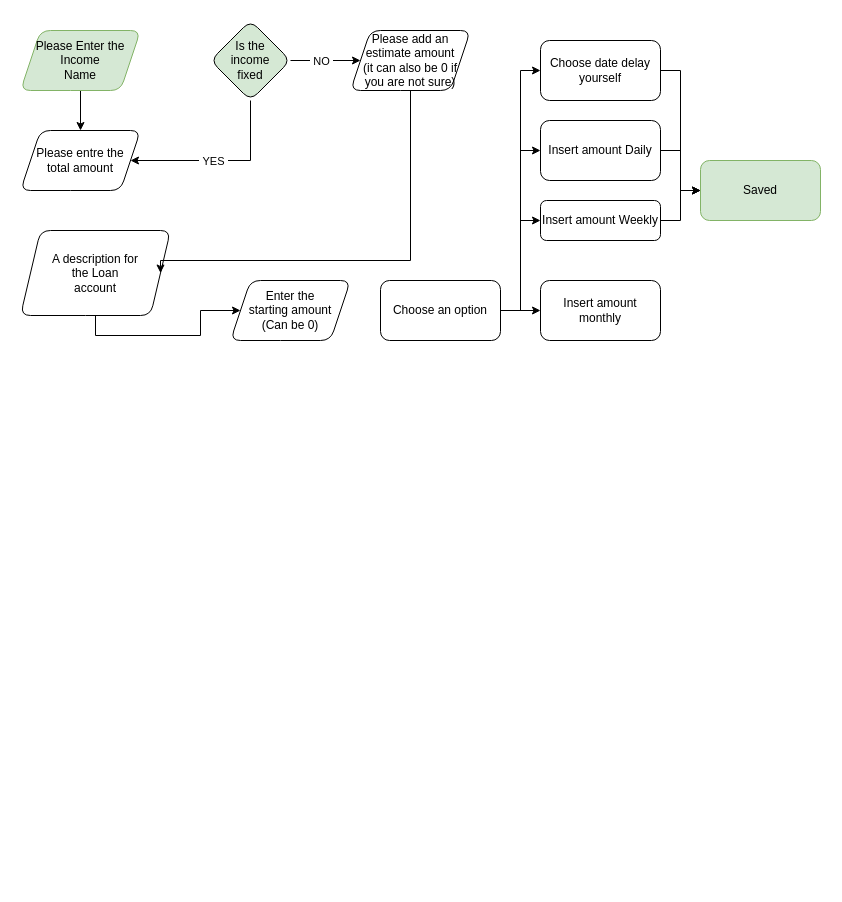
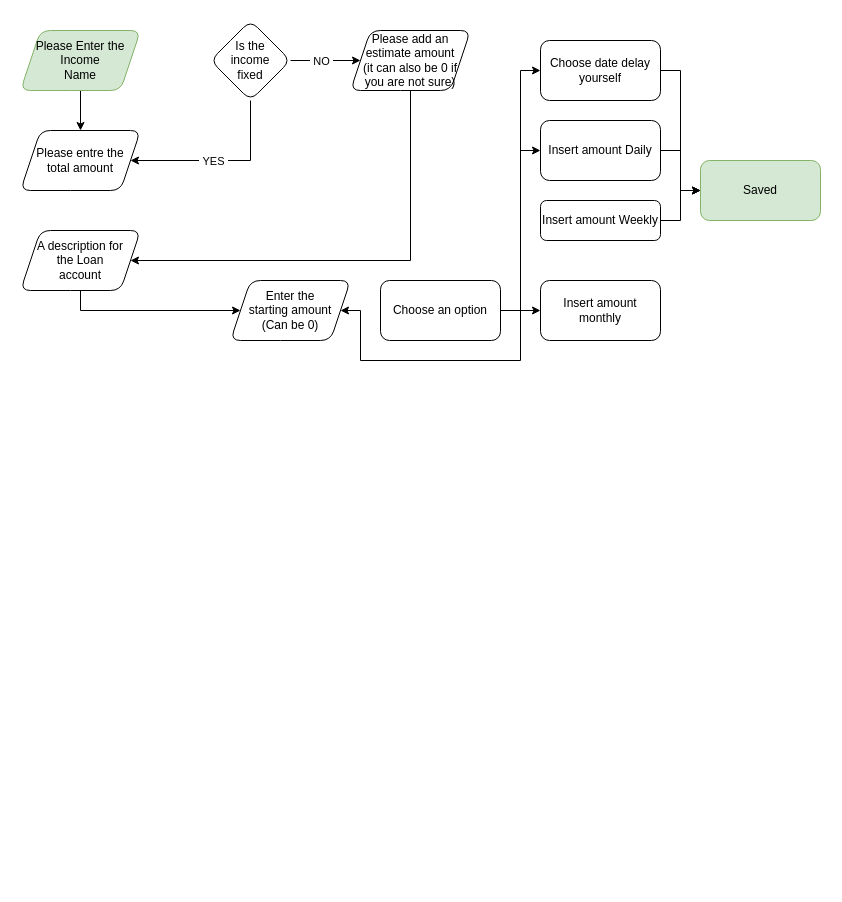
node "Is the income fixed": fillcolor #d5e8d4 -> #ffffff
edge "Choose an option" -> "Insert amount Weekly": now "Choose an option" -> "Enter thestarting amount (Can be 0)"
node "A description forthe Loanaccount": size 150x85 -> 120x60
